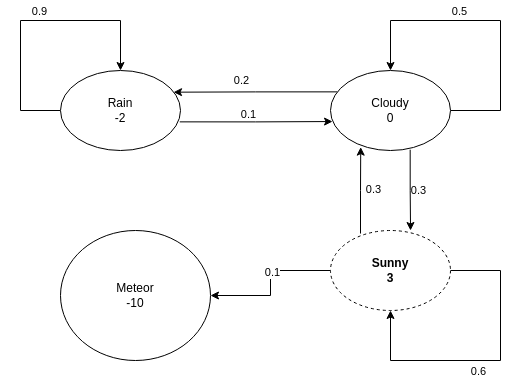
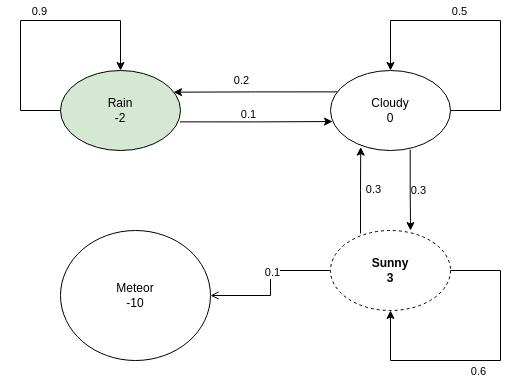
node "Rain -2": fillcolor #ffffff -> #d5e8d4
edge "Sunny 3" -> "Meteor -10": arrowhead classic -> open
